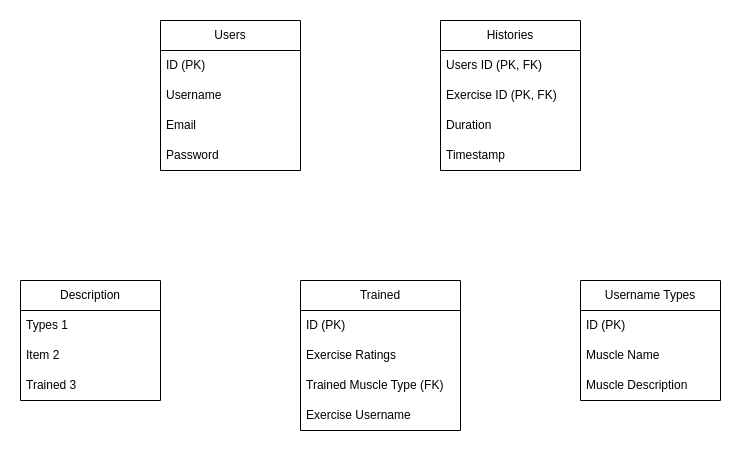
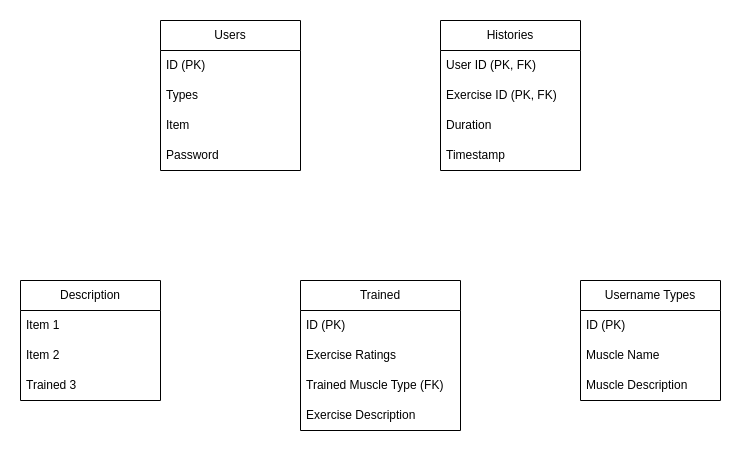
node "Users ID (PK, FK)": label "Users ID (PK, FK)" -> "User ID (PK, FK)"
node "Username": label "Username" -> "Types"
node "Email": label "Email" -> "Item"
node "Types 1": label "Types 1" -> "Item 1"
node "Exercise Username": label "Exercise Username" -> "Exercise Description"
